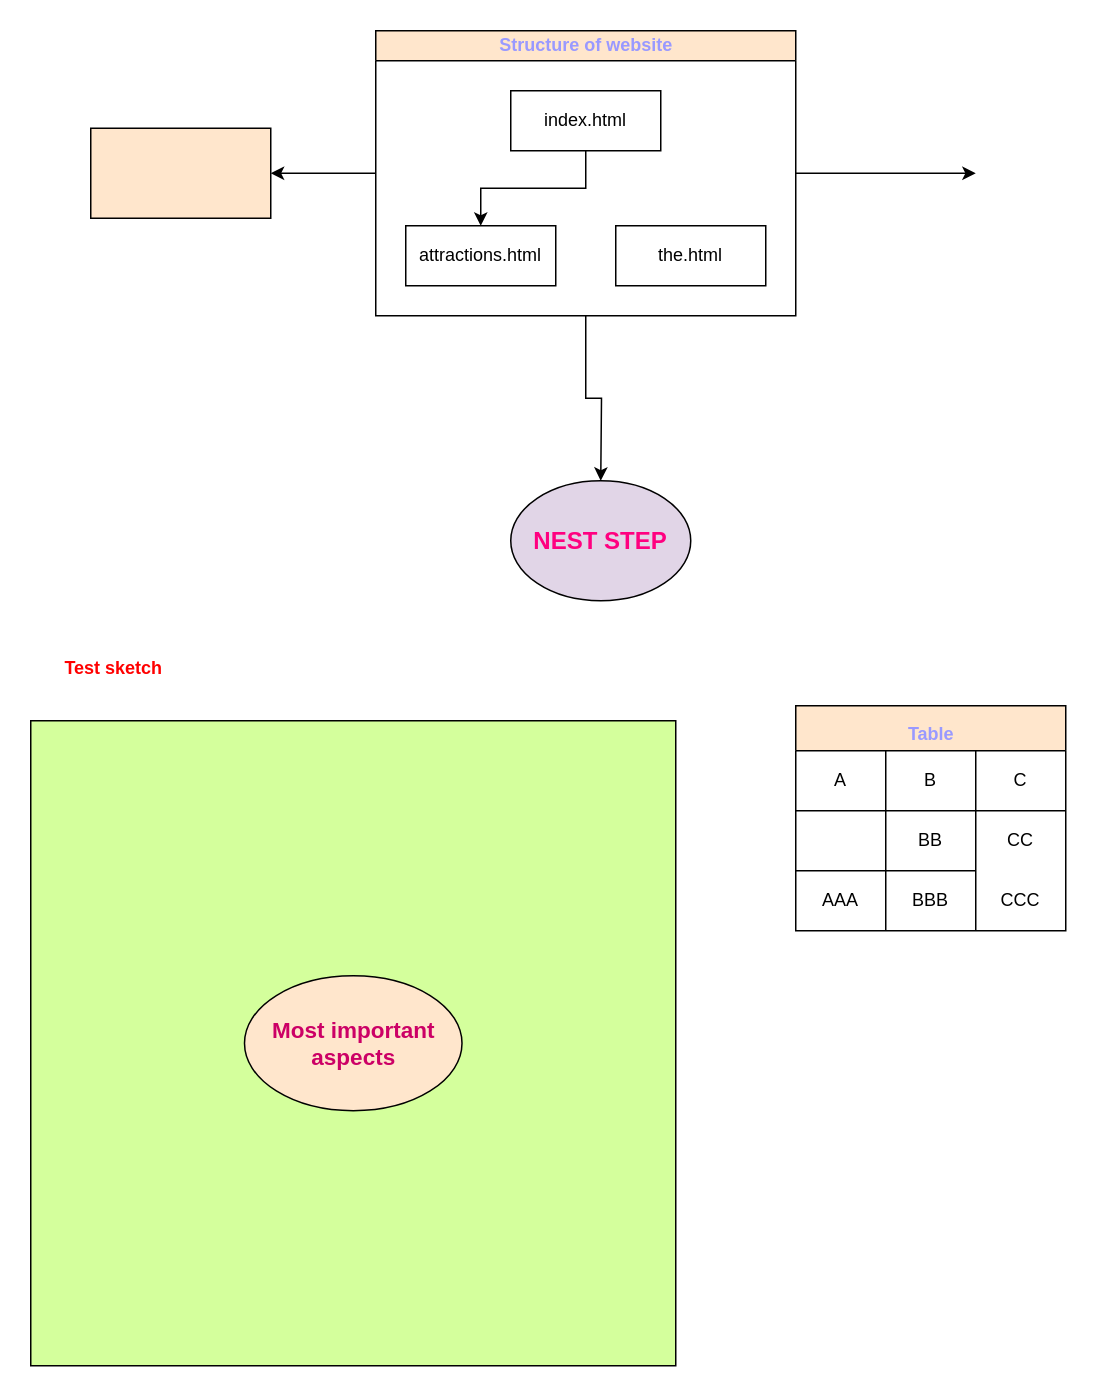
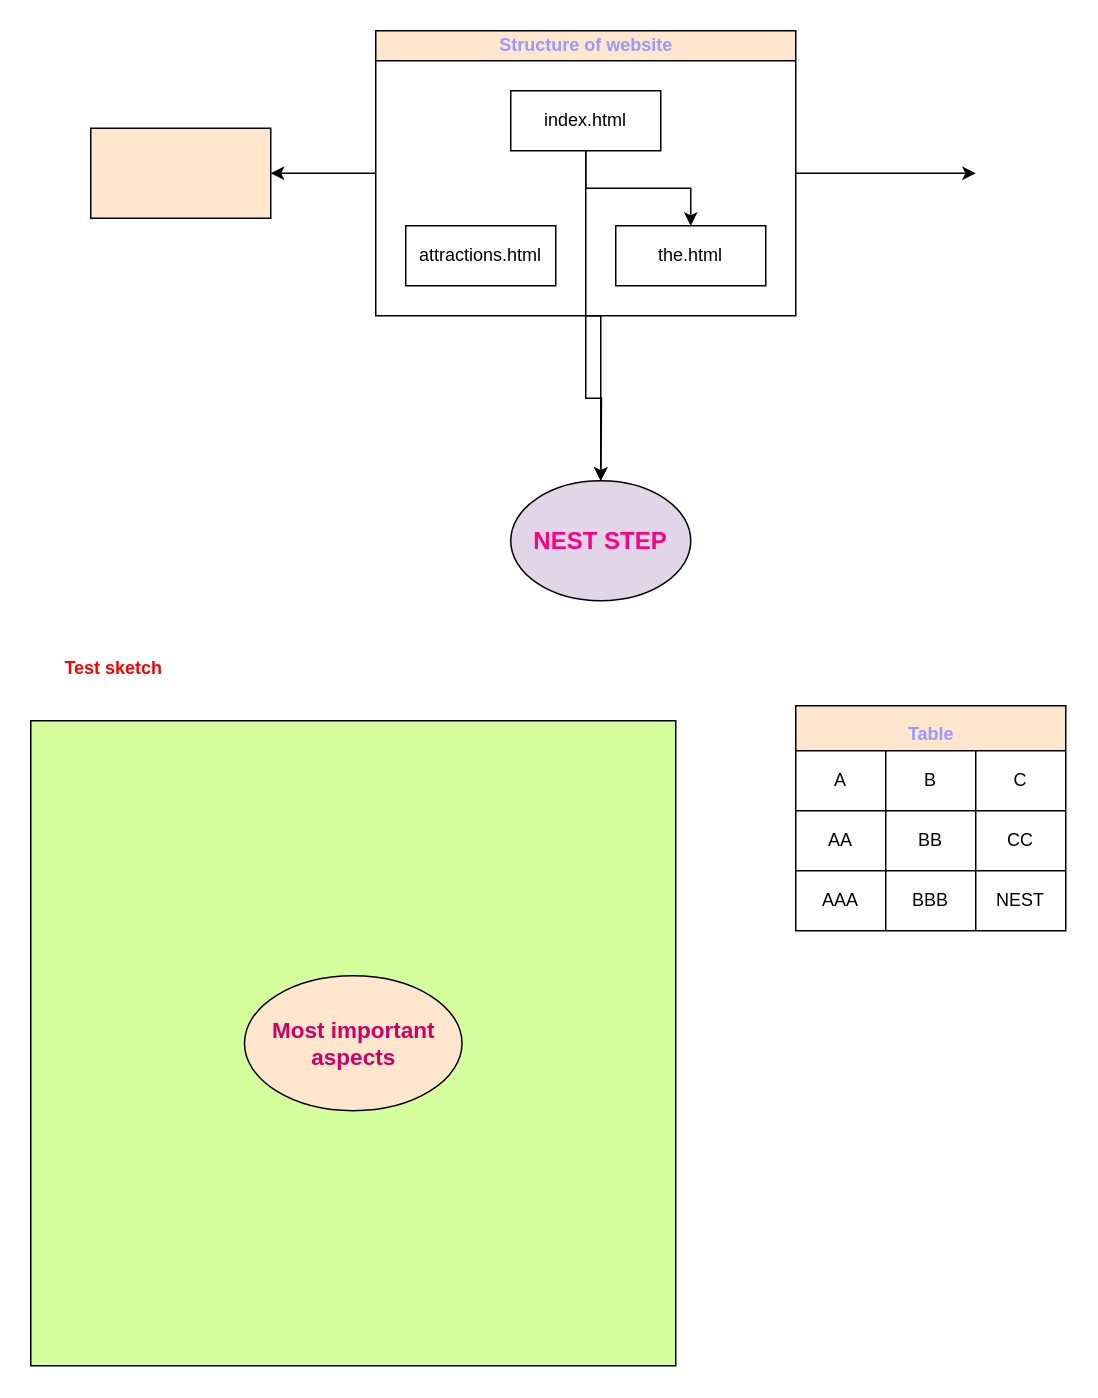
edge "index.html" -> "attractions.html": now "index.html" -> "NEST STEP"
edge "index.html" -> "the.html": added
node "AA": added
node "CCC": label "CCC" -> "NEST"
